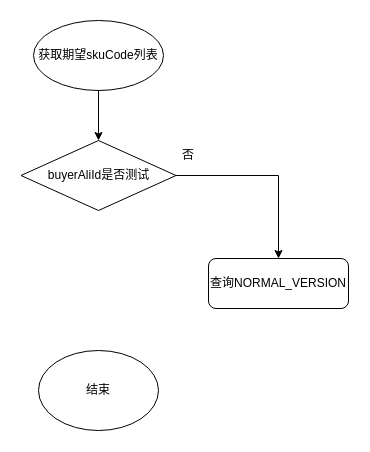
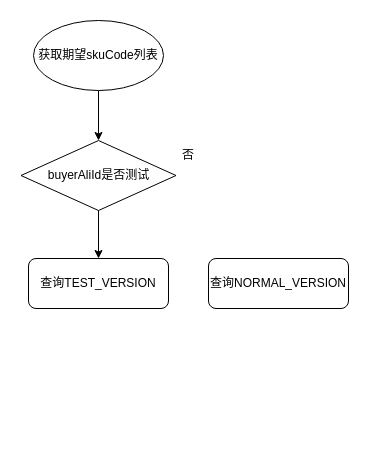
edge "buyerAliId是否测试" -> "查询NORMAL_VERSION": removed
edge "buyerAliId是否测试" -> "查询TEST_VERSION": added
node "查询TEST_VERSION": added
node "结束": removed
